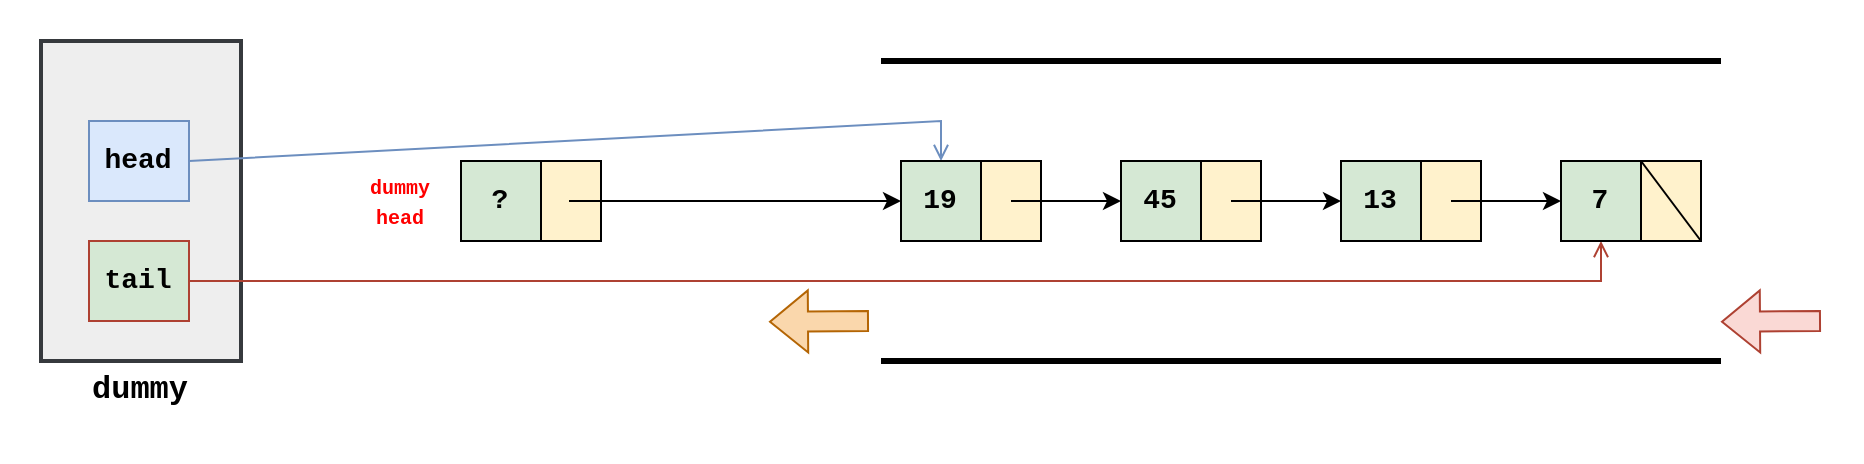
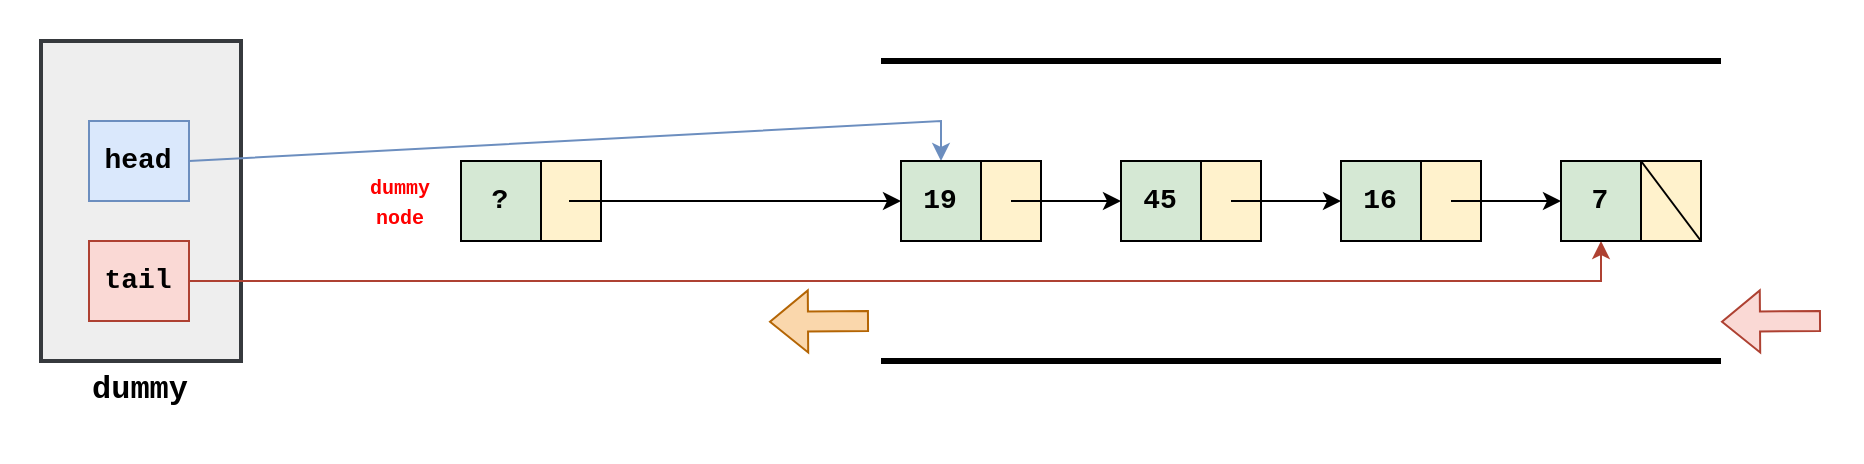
edge "head" -> "19": arrowhead open -> classic
node "dummy head": label "dummy head" -> "dummy node"
node "13": label "13" -> "16"
edge "tail" -> "7": arrowhead open -> classic
node "tail": fillcolor #d5e8d4 -> #fad9d5
